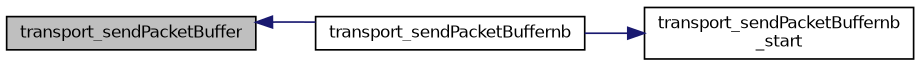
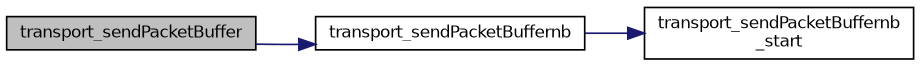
edge "transport_sendPacketBuffernb" -> "transport_sendPacketBuffer": reversed
